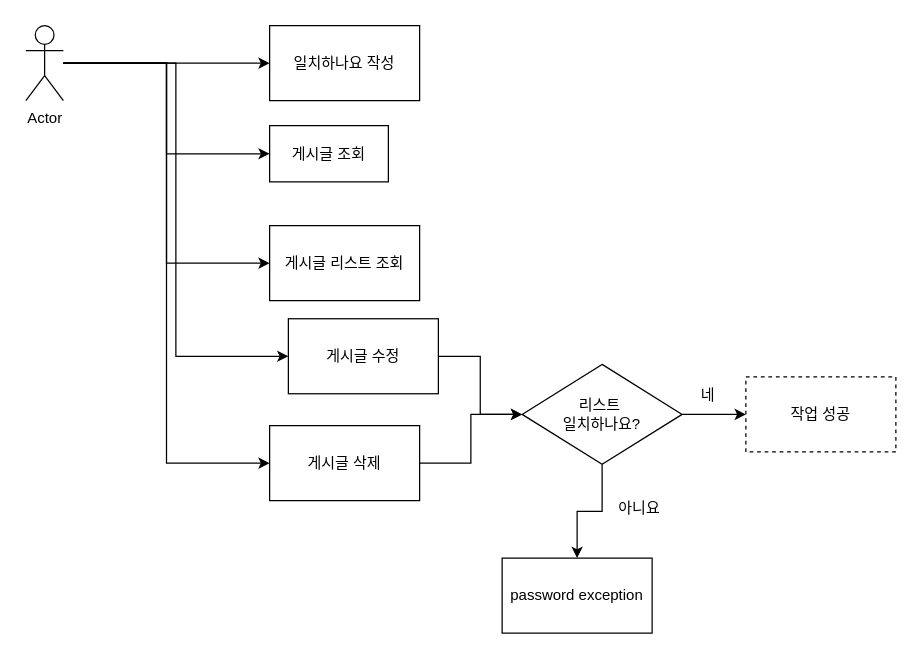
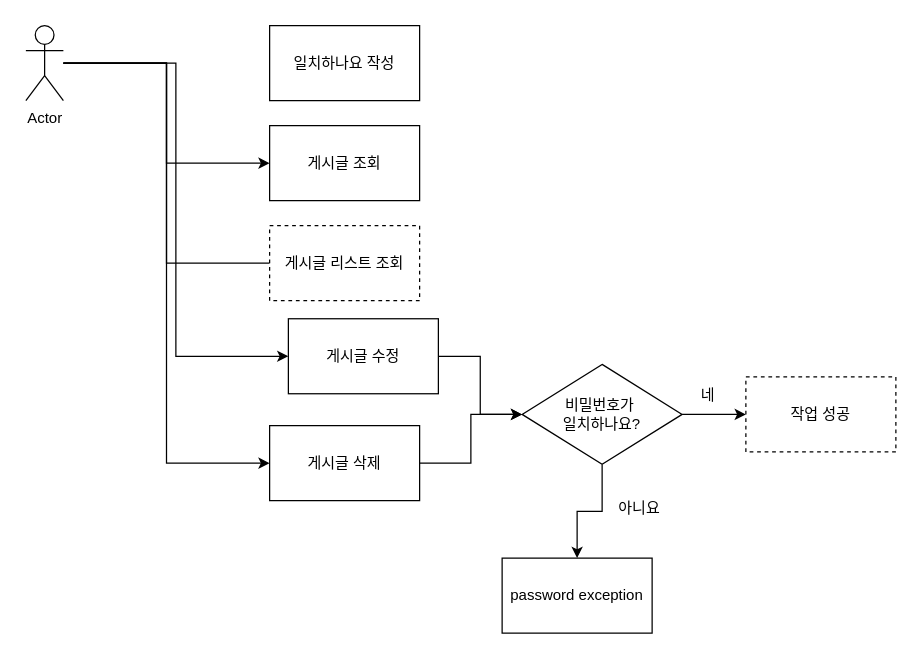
edge "Actor" -> "일치하나요 작성": removed
node "게시글 조회": size 119x56 -> 150x75
edge "Actor" -> "게시글 리스트 조회": arrowhead classic -> none
node "게시글 리스트 조회": style solid -> dashed
node "리스트 일치하나요?": label "리스트 일치하나요?" -> "비밀번호가 일치하나요?"
